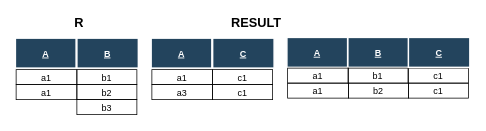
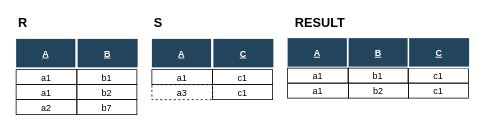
node "R": moved (88, 23) -> (32, 23)
node "S": added
node "RESULT": moved (294, 23) -> (357, 23)
node "a3": style solid -> dashed
node "a2": added
node "b3": label "b3" -> "b7"
